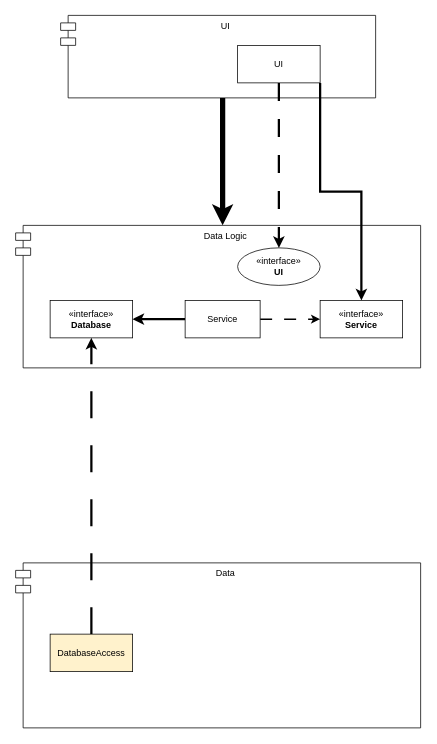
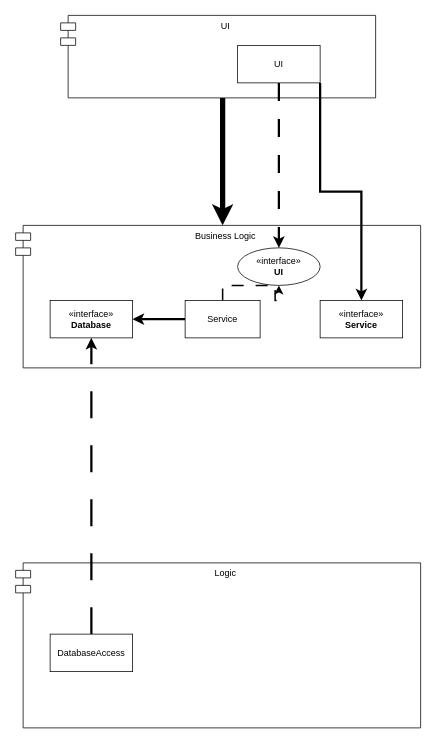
node "Data Logic": label "Data Logic" -> "Business Logic"
edge "Service" -> "«interface» Service": now "Service" -> "«interface» UI"
node "Data": label "Data" -> "Logic"
node "DatabaseAccess": fillcolor #fff2cc -> #ffffff
